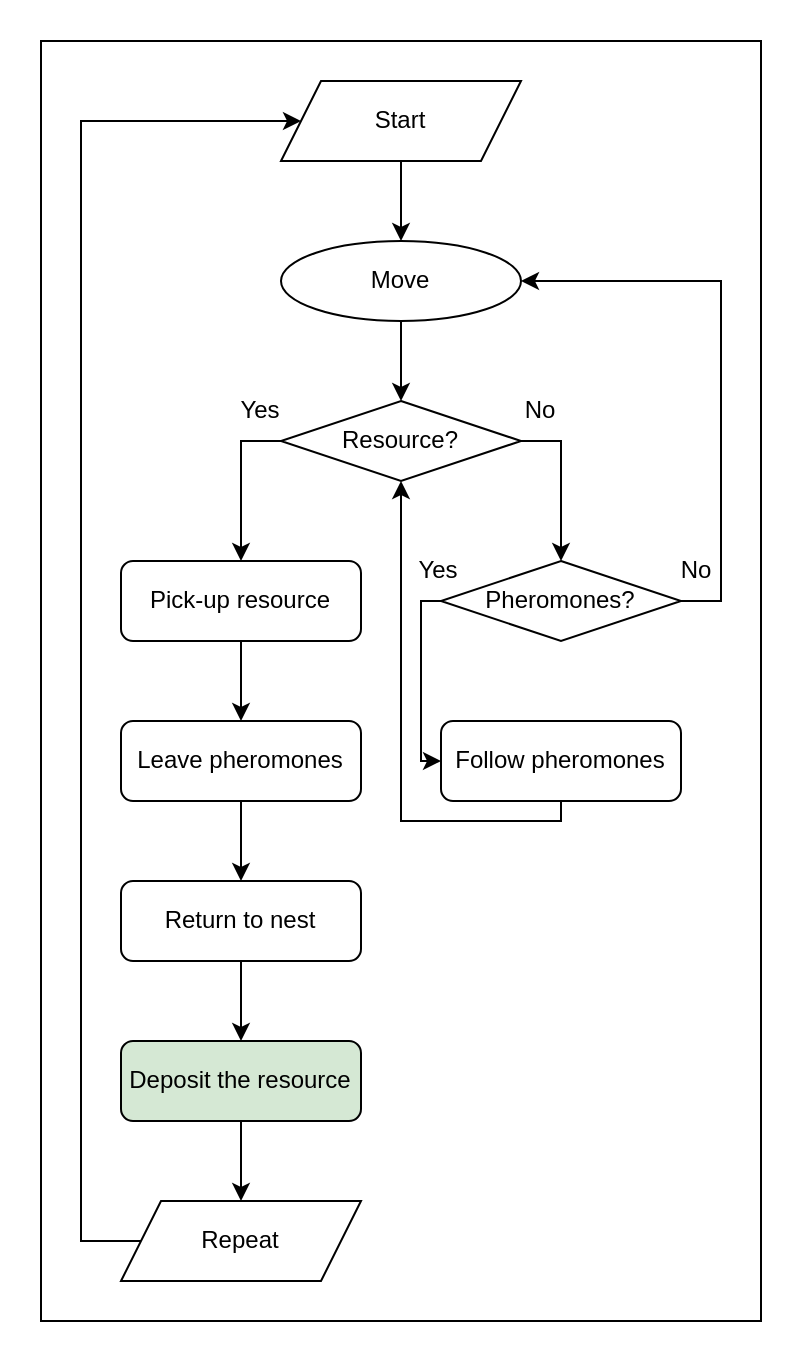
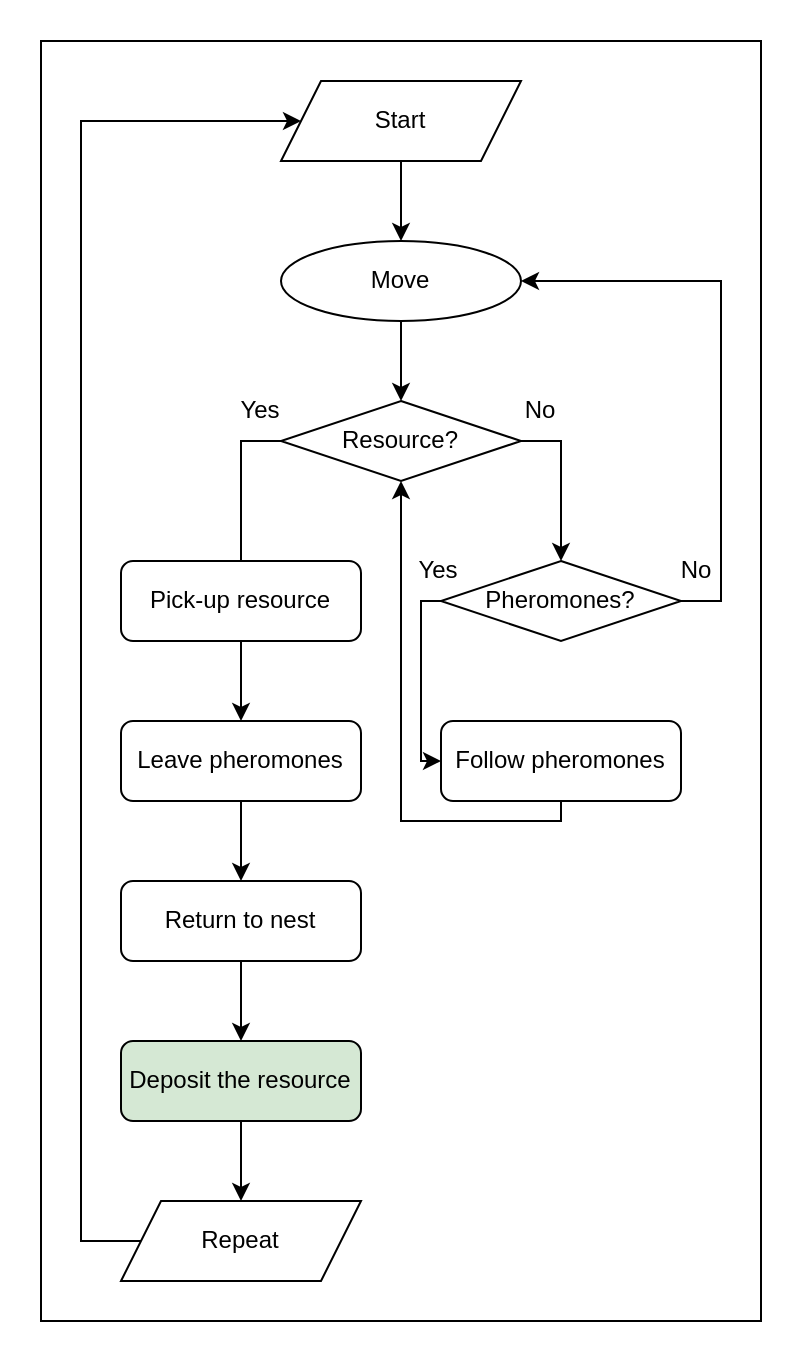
edge "Resource?" -> "Pick-up resource": arrowhead classic -> none
